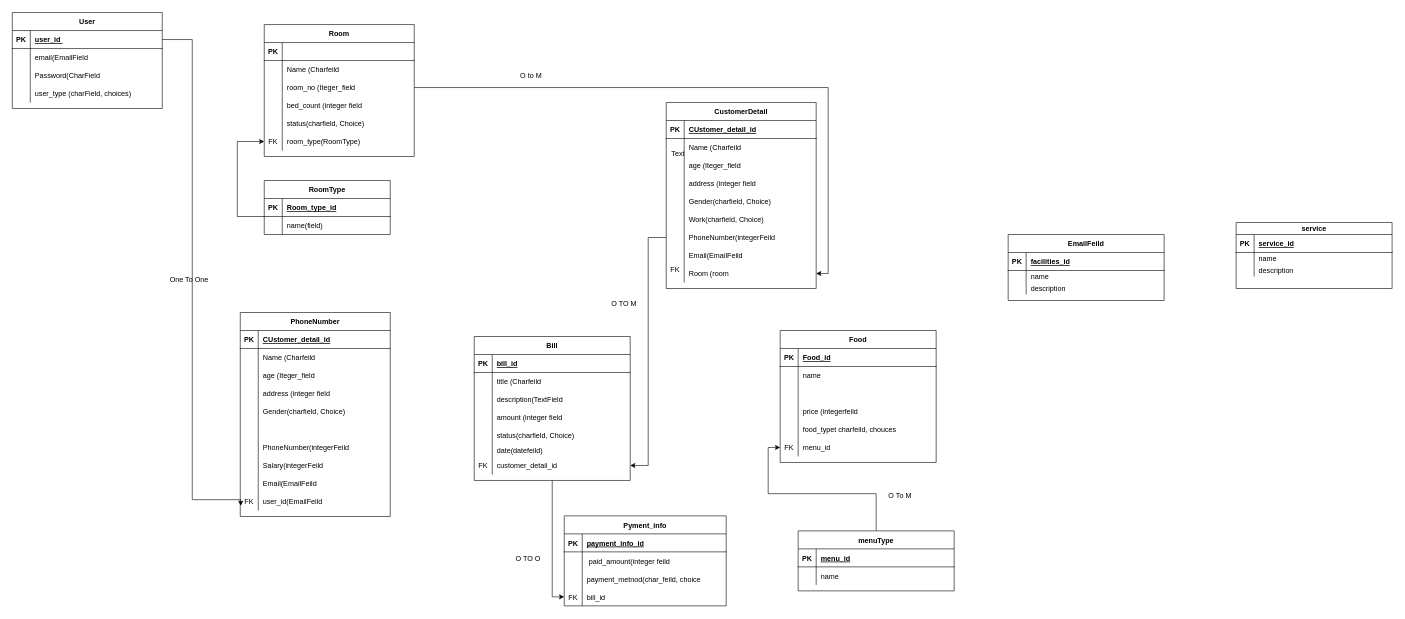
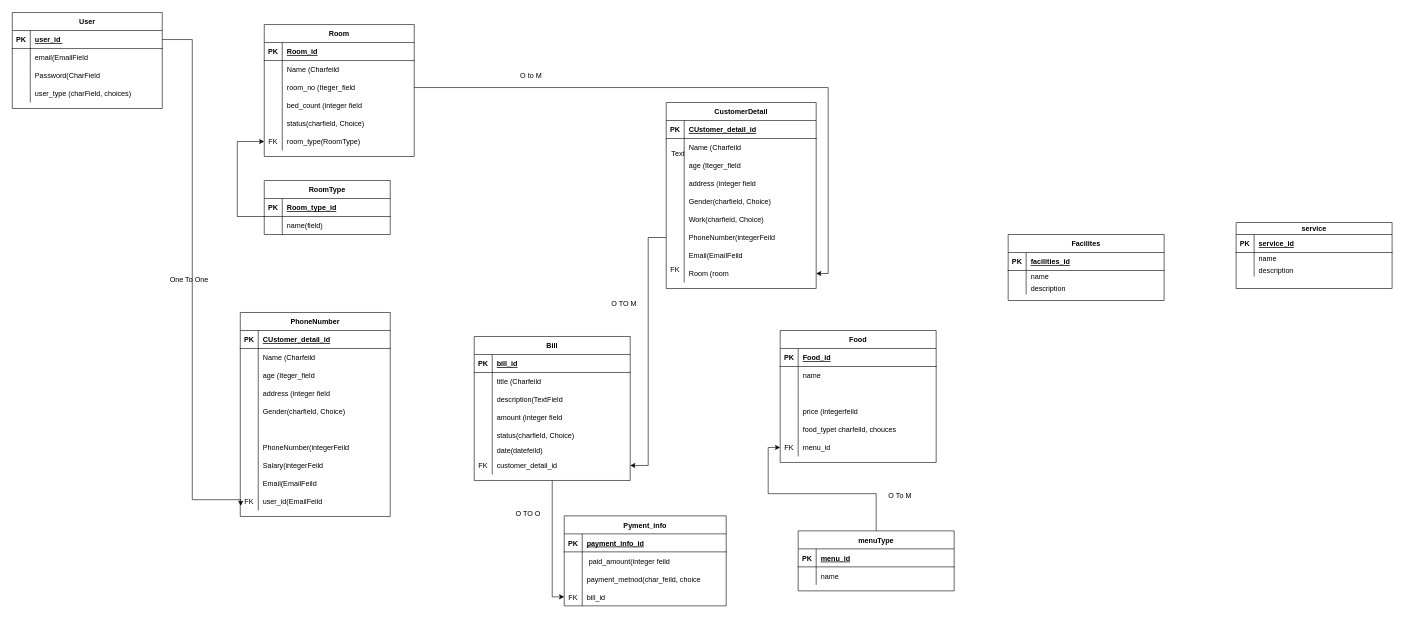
node "Room_id": added
node "EmailFeild": label "EmailFeild" -> "Facilites"
node "O TO O": moved (528, 558) -> (528, 513)
